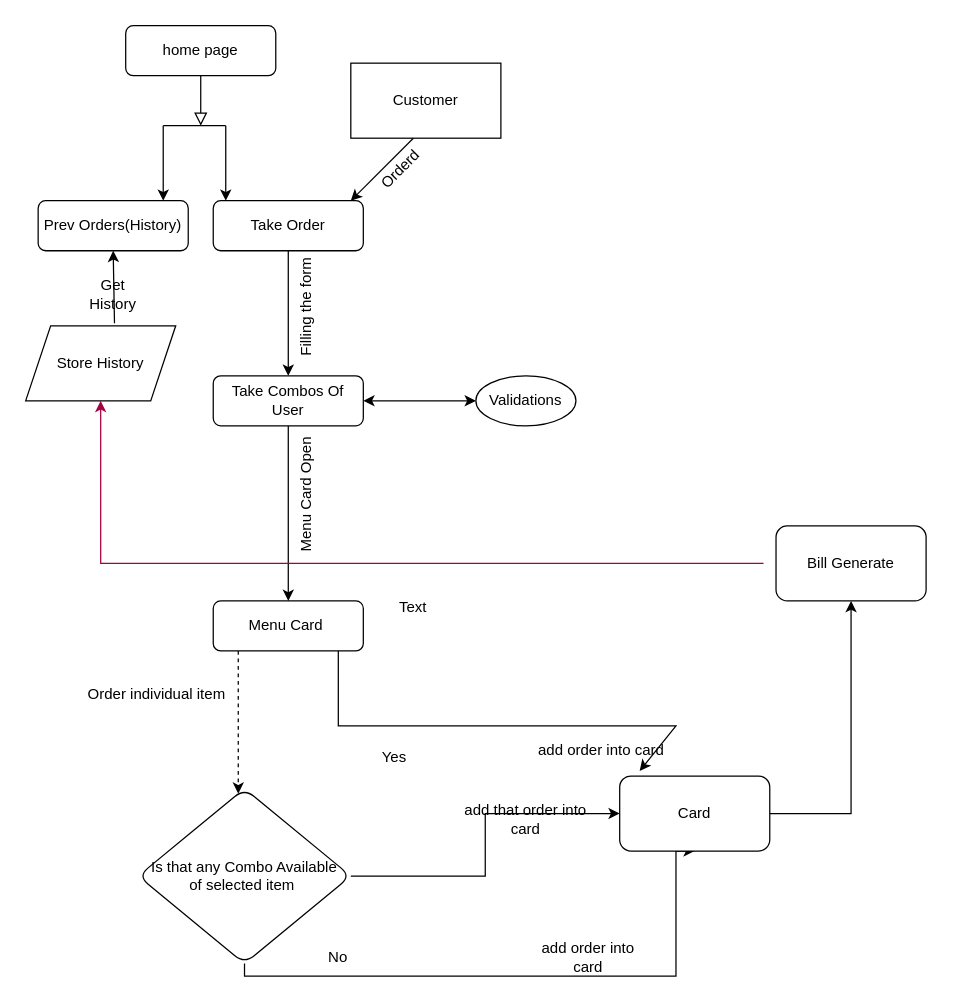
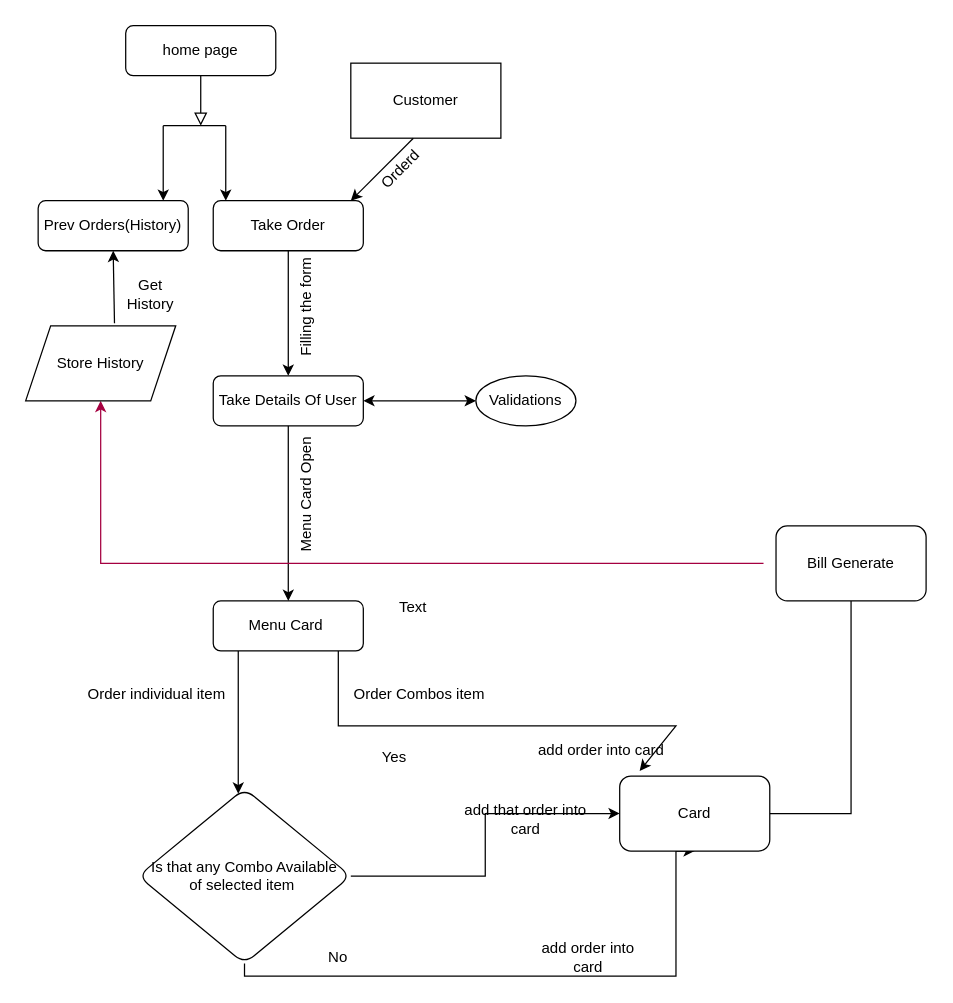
node "Get History": moved (113, 294) -> (151, 294)
node "Take Combos Of User": label "Take Combos Of User" -> "Take Details Of User"
edge "Card" -> "Bill Generate": arrowhead classic -> none
node "Order Combos item": added
edge "Menu Card" -> "Is that any Combo Available of selected item": style dashed -> solid
